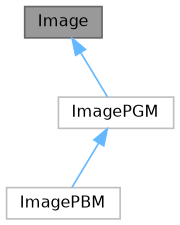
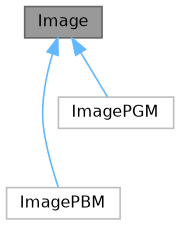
edge "ImagePBM" -> "ImagePGM": now "ImagePBM" -> "Image"
